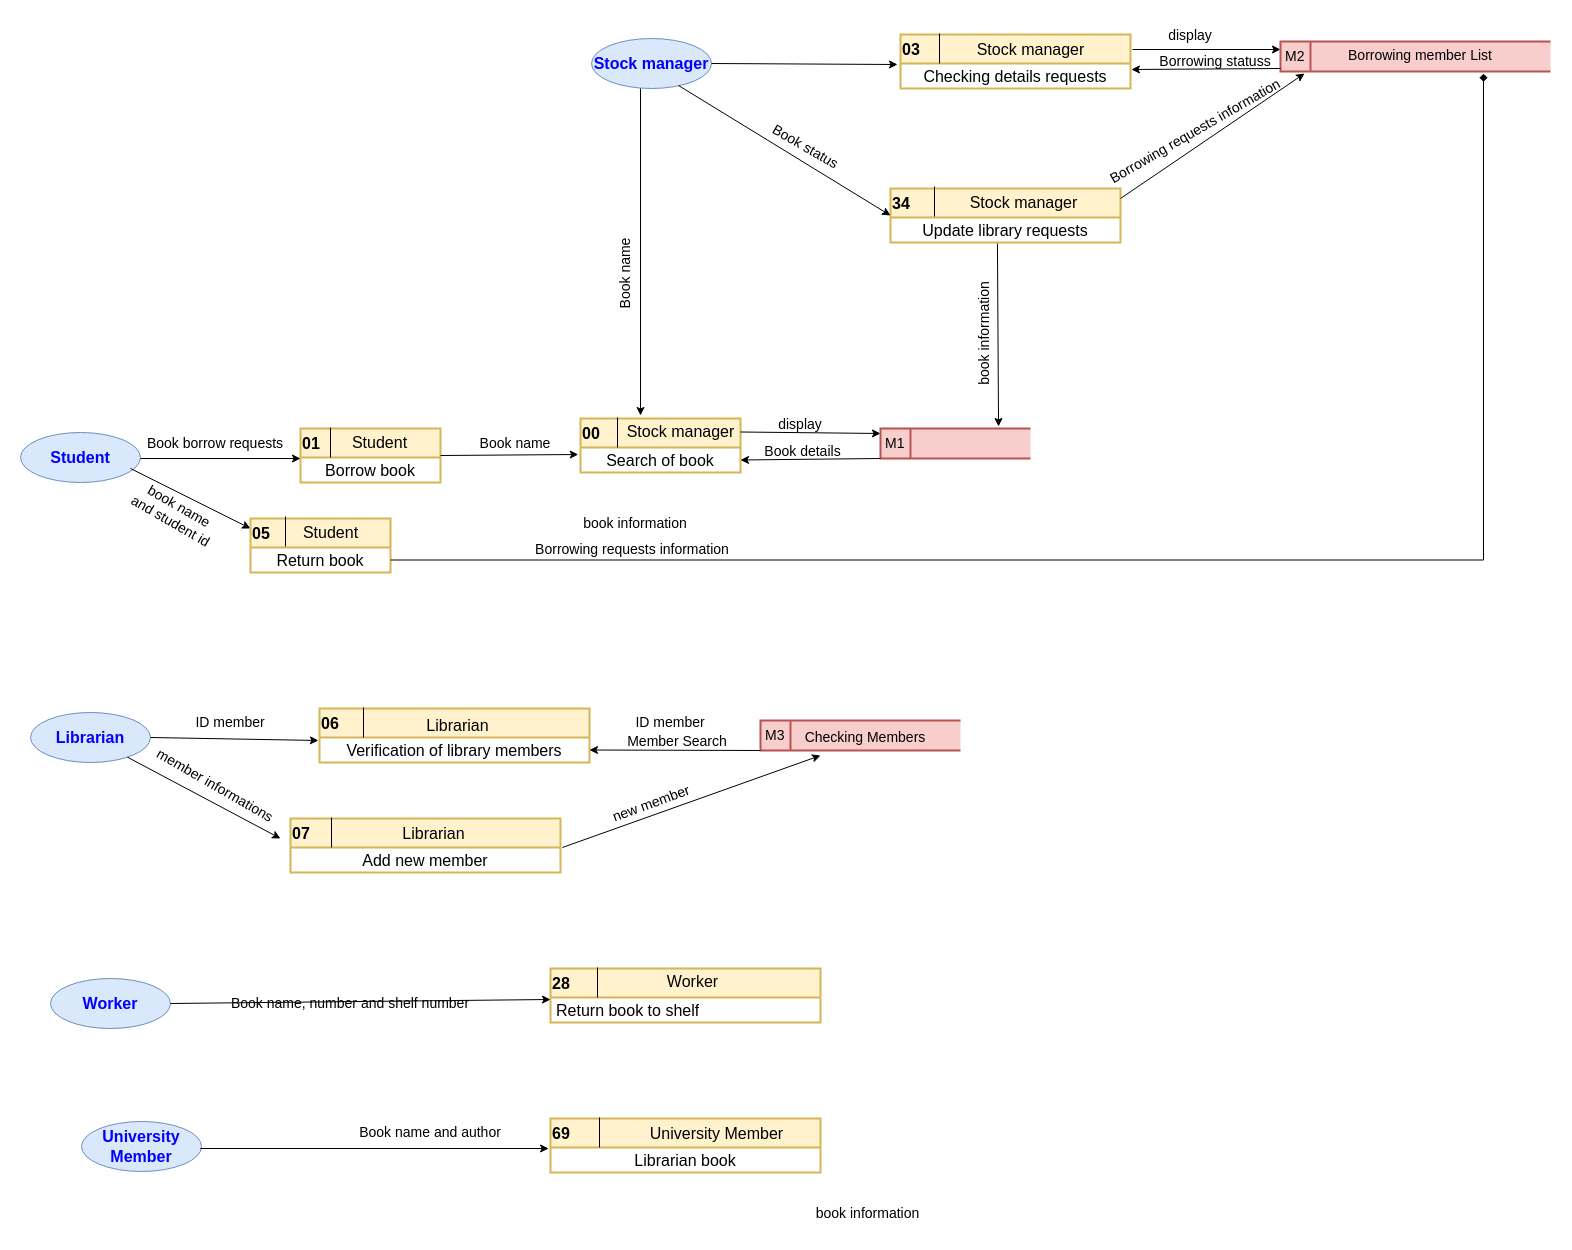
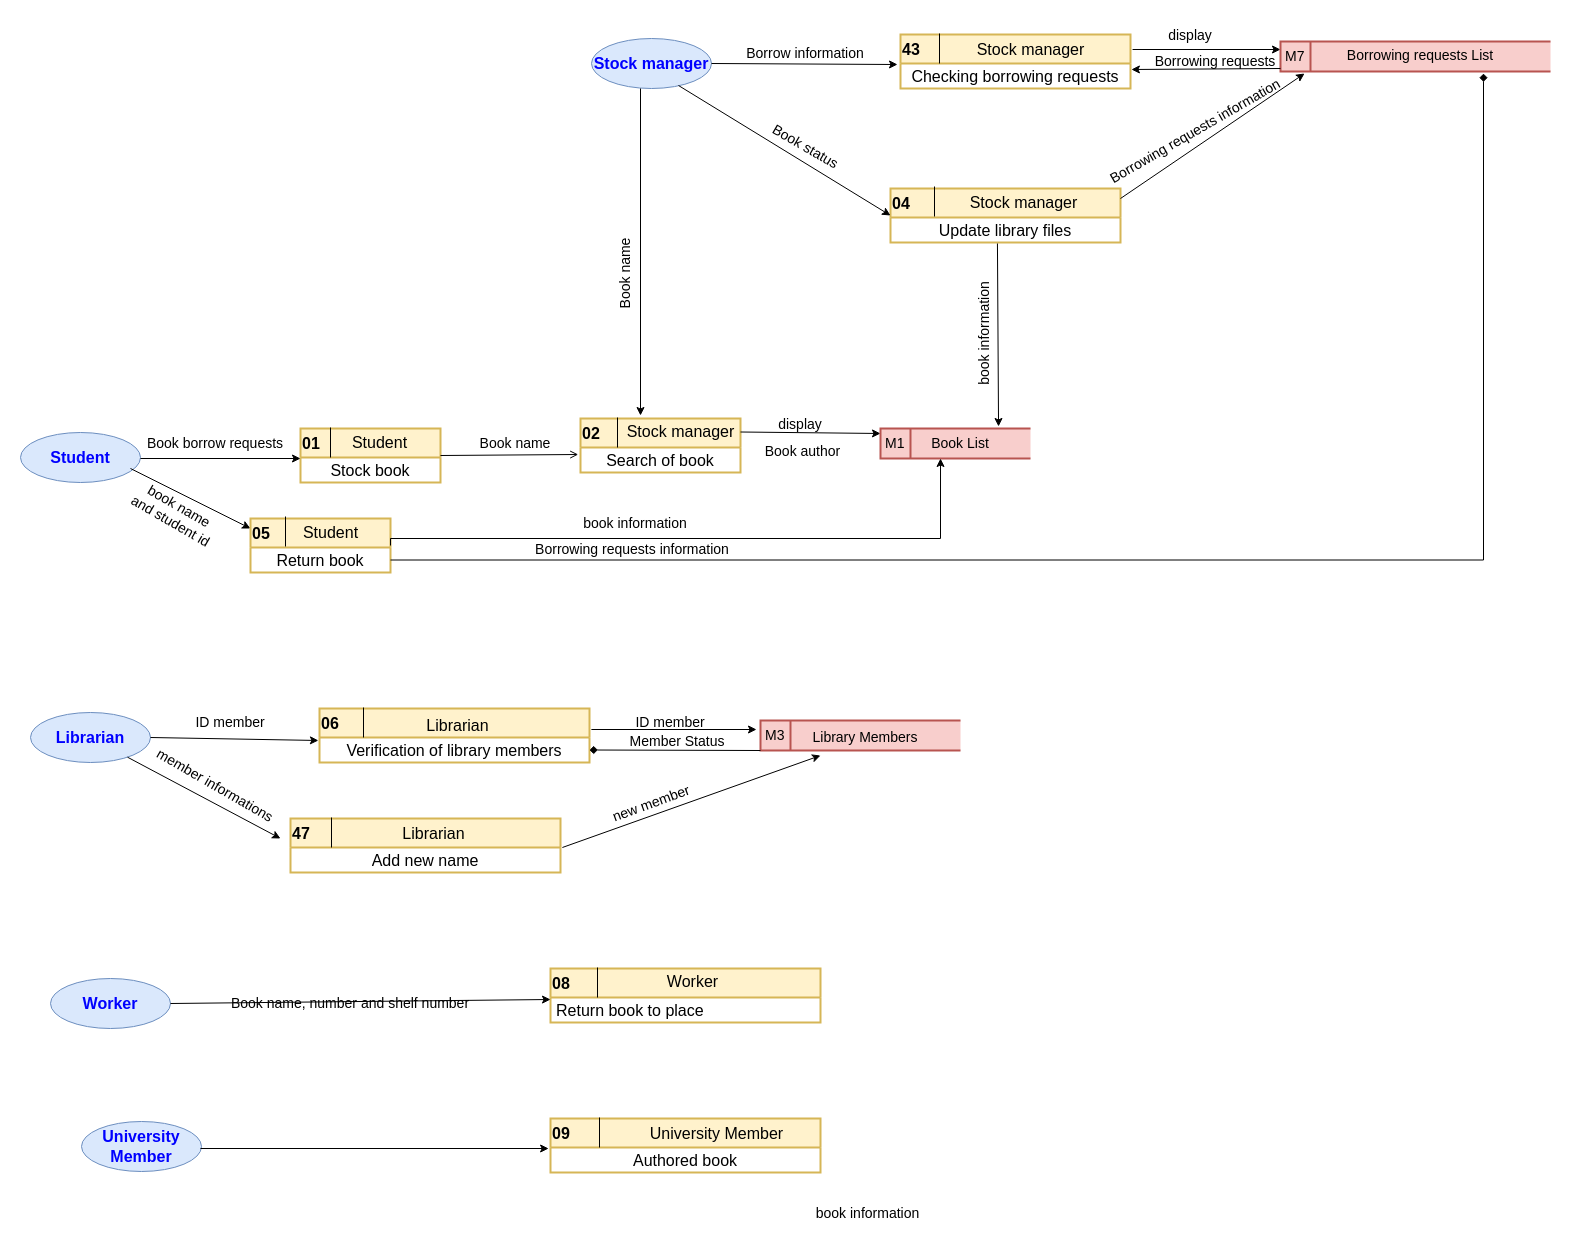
node "03": label "03" -> "43"
node "Borrow information": added
node "Borrowing member List": label "Borrowing member List" -> "Borrowing requests List"
node "M2": label "M2" -> "M7"
node "Borrowing statuss": label "Borrowing statuss" -> "Borrowing requests"
node "Checking details requests": label "Checking details requests" -> "Checking borrowing requests"
node "34": label "34" -> "04"
node "Update library requests": label "Update library requests" -> "Update library files"
node "00": label "00" -> "02"
node "Book List": added
node "Book details": label "Book details" -> "Book author"
edge "01" -> "Search of book": arrowhead classic -> open
edge "M1" -> "Search of book": removed
node "Borrow book": label "Borrow book" -> "Stock book"
edge "05" -> "Book List": added
edge "06" -> "M3": added
node "Checking Members": label "Checking Members" -> "Library Members"
node "Member Search": label "Member Search" -> "Member Status"
edge "M3" -> "Verification of library members": arrowhead classic -> diamond
node "07": label "07" -> "47"
node "Add new member": label "Add new member" -> "Add new name"
node "28": label "28" -> "08"
node "Return book to shelf": label "Return book to shelf" -> "Return book to place"
node "Book name and author": removed
node "69": label "69" -> "09"
node "Librarian book": label "Librarian book" -> "Authored book"
